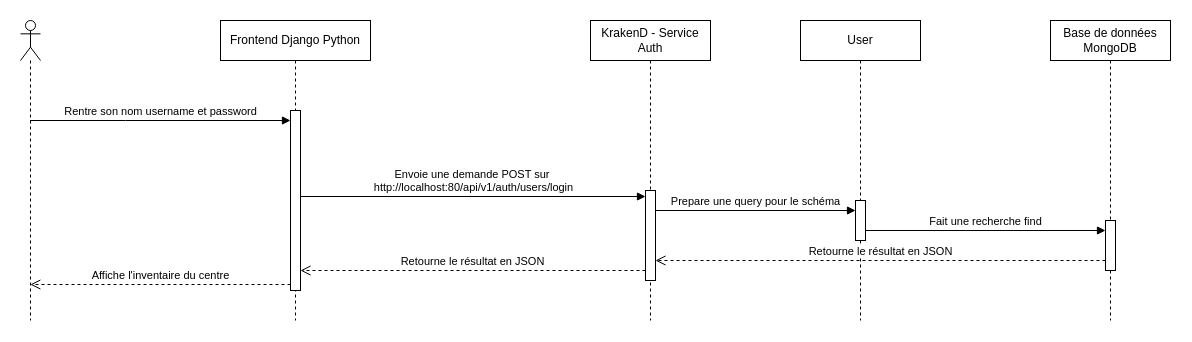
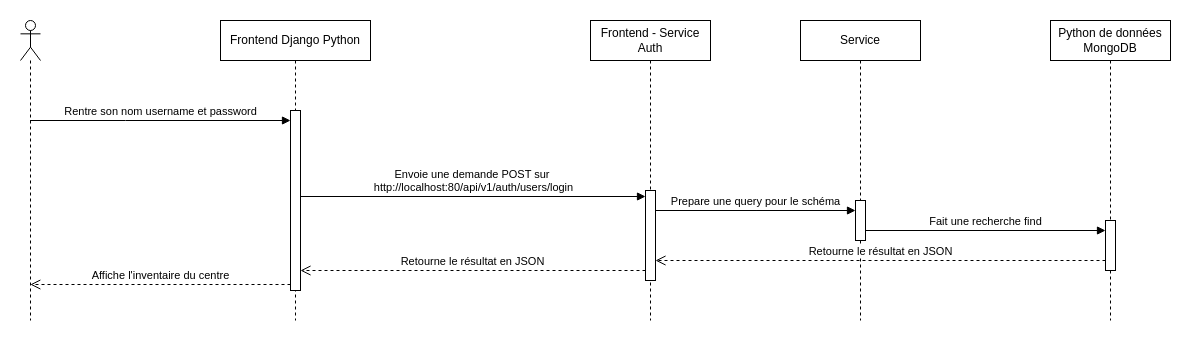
node "KrakenD - Service Auth": label "KrakenD - Service Auth" -> "Frontend - Service Auth"
node "User": label "User" -> "Service"
node "Base de données MongoDB": label "Base de données MongoDB" -> "Python de données MongoDB"
